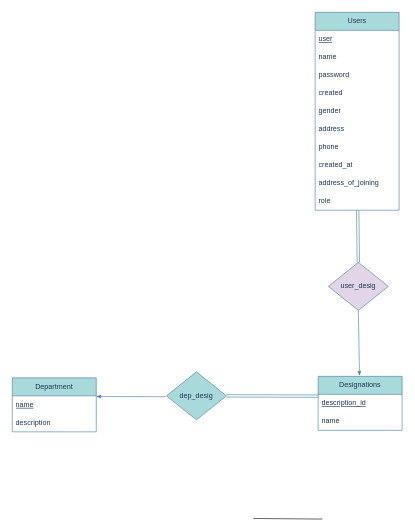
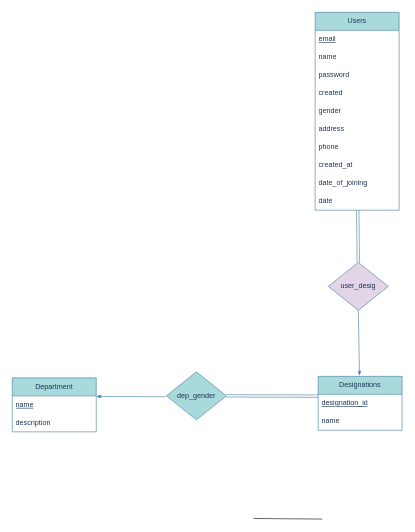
node "user": label "user" -> "email"
node "address_of_joining": label "address_of_joining" -> "date_of_joining"
node "role": label "role" -> "date"
node "dep_desig": label "dep_desig" -> "dep_gender"
node "description_id": label "description_id" -> "designation_id"
